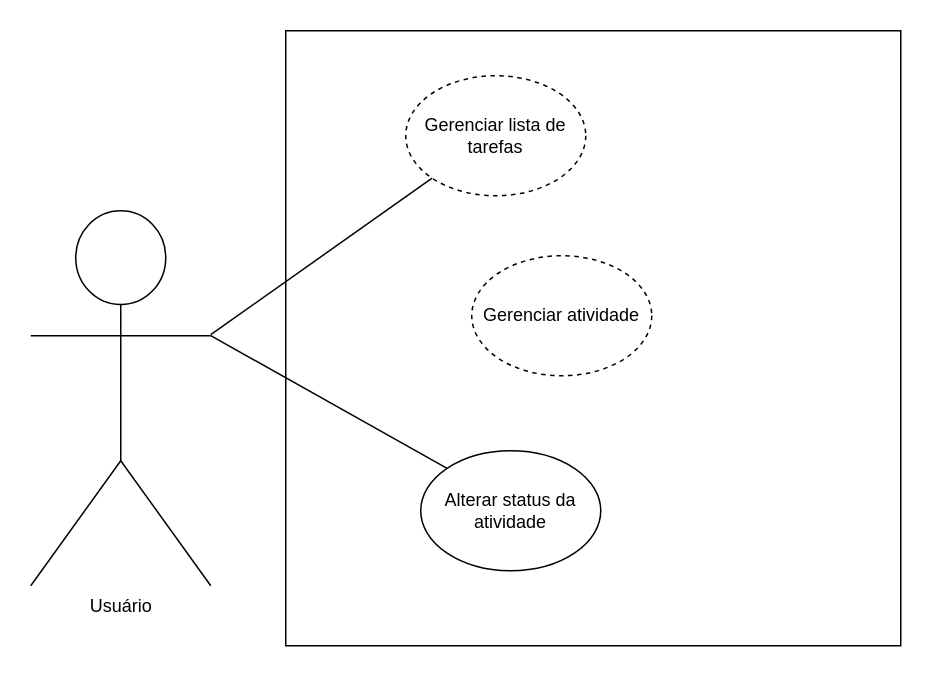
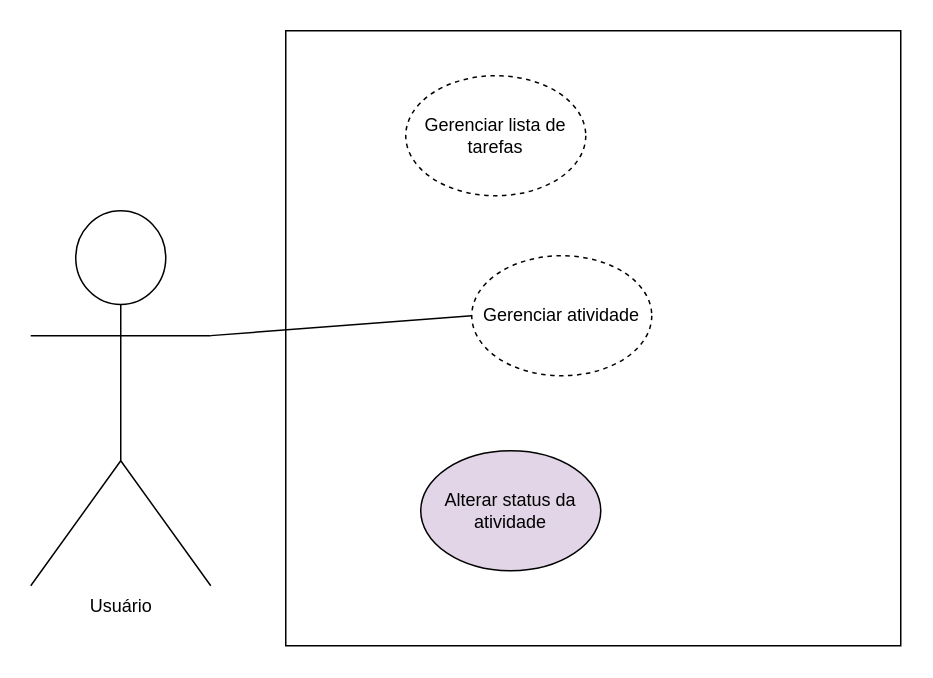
edge "Gerenciar lista de tarefas" -- "Usuário": removed
edge "Gerenciar atividade" -- "Usuário": added
edge "Usuário" -- "Alterar status da atividade": removed
node "Alterar status da atividade": fillcolor #ffffff -> #e1d5e7
